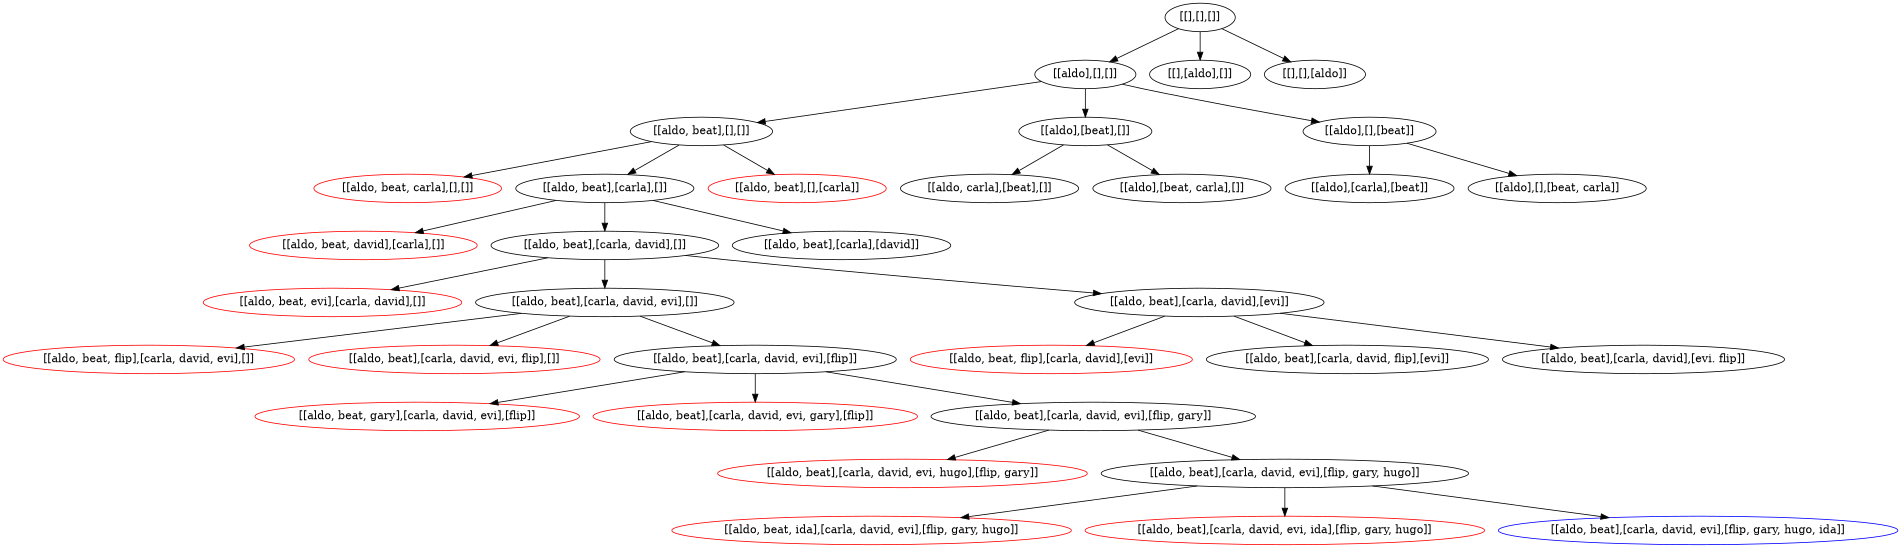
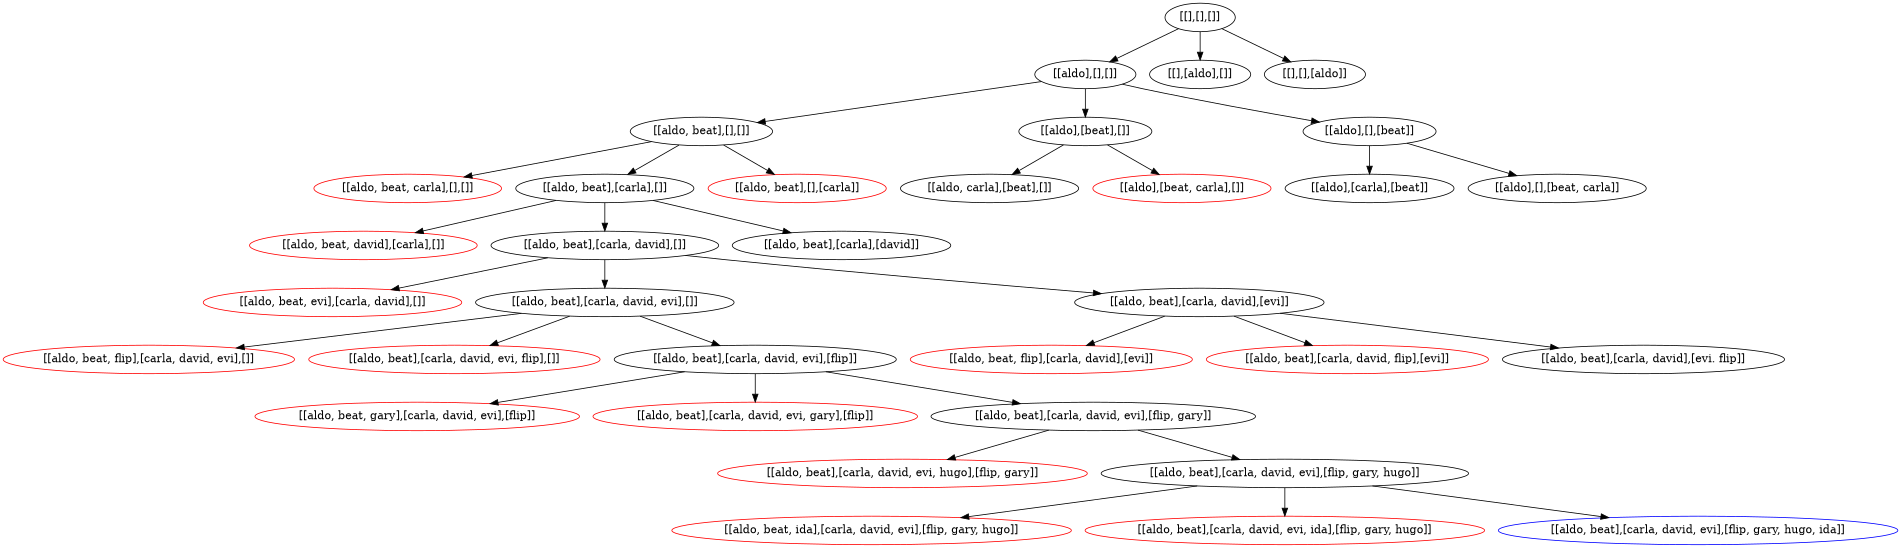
node "[[aldo],[beat, carla],[]]": color black -> red
node "[[aldo, beat],[carla, david, flip],[evi]]": color black -> red
